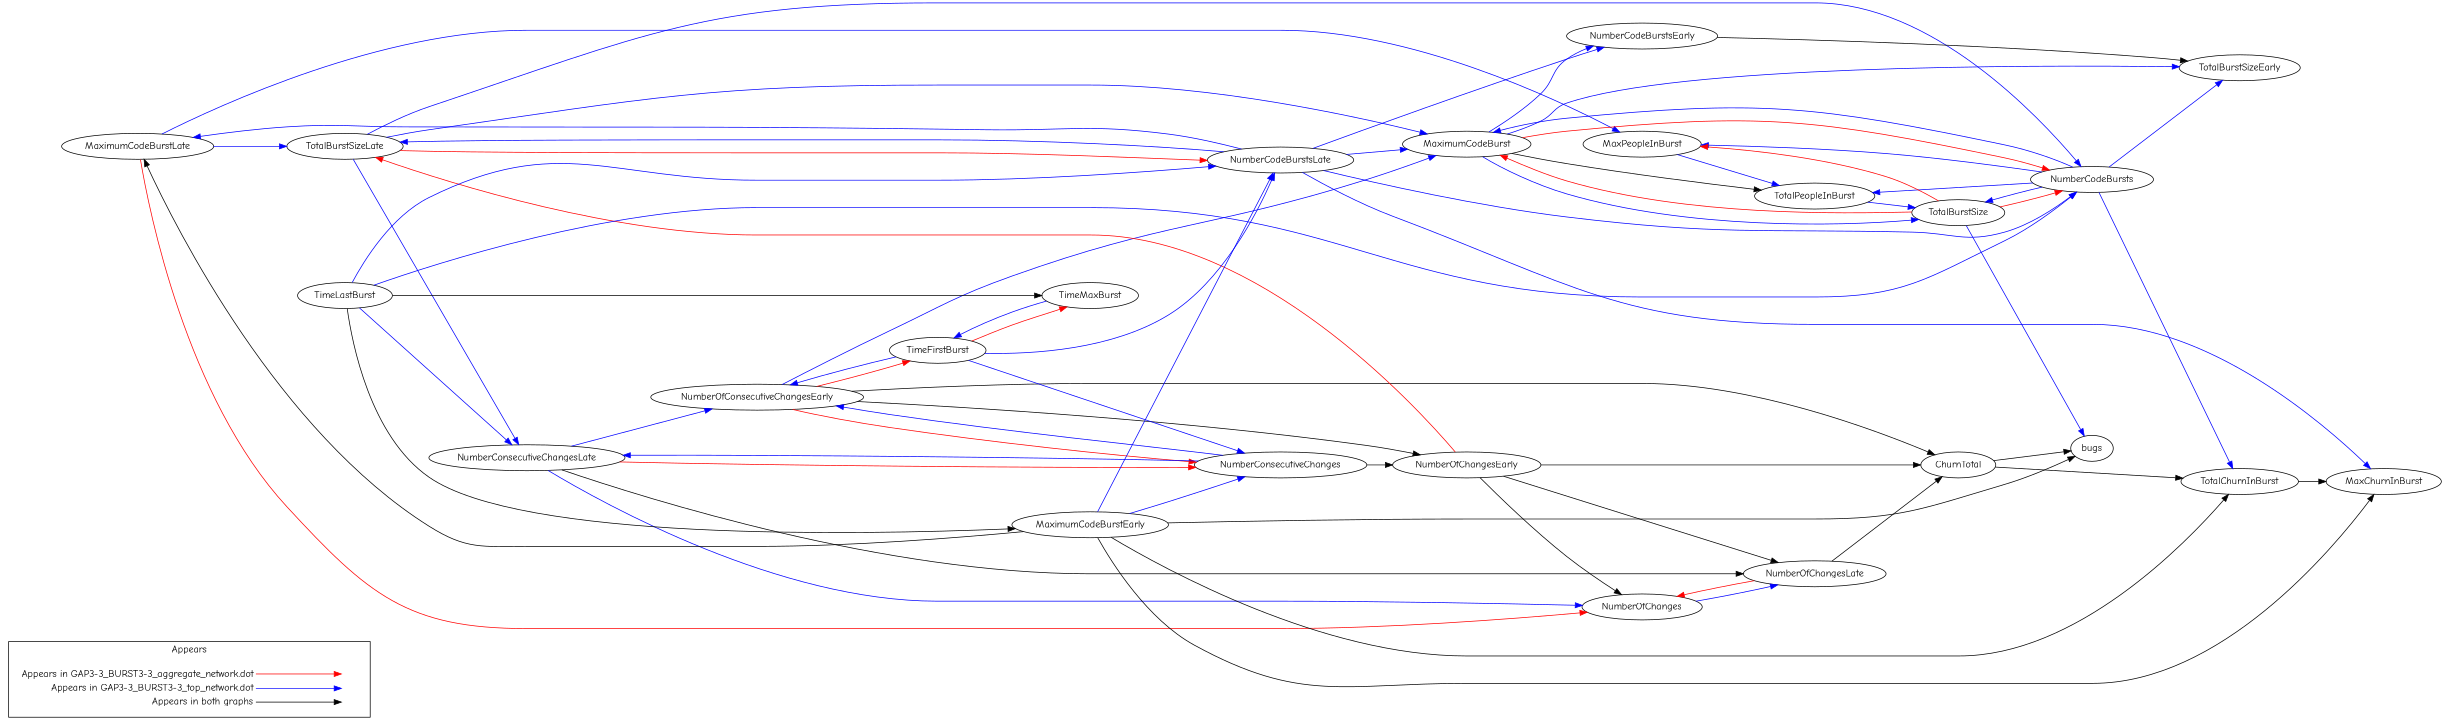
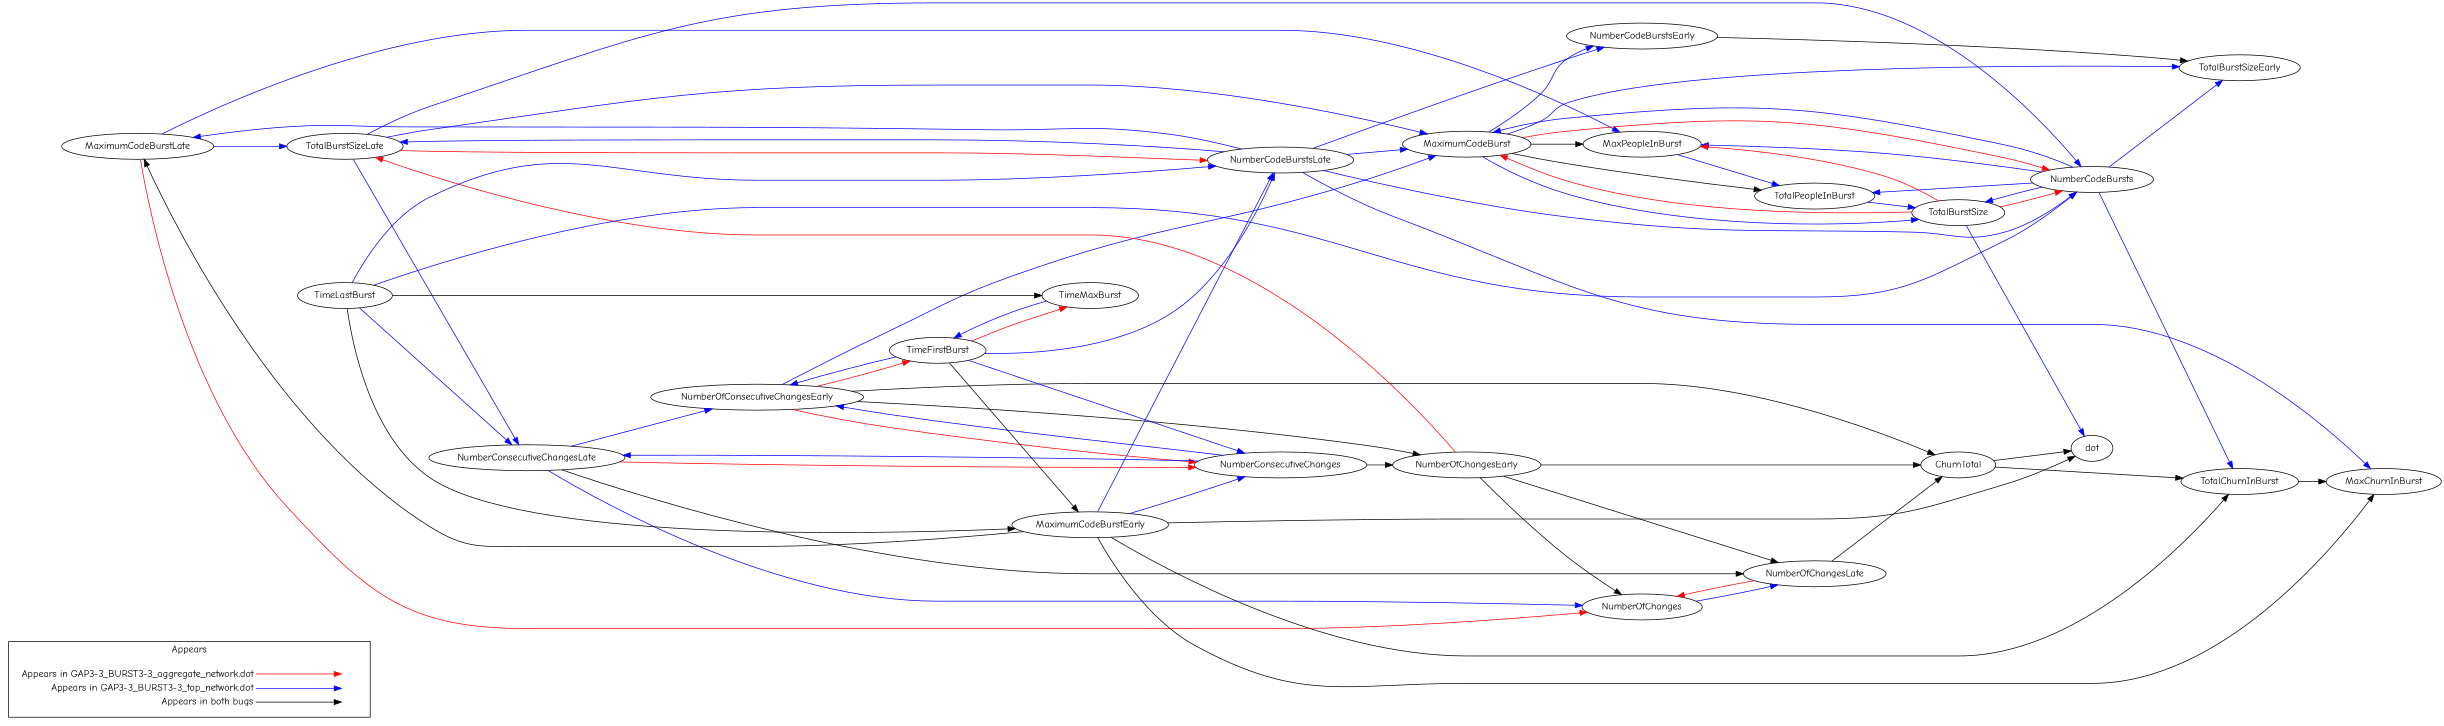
edge "MaximumCodeBurst" -> "MaxPeopleInBurst": added
edge "TimeFirstBurst" -> "MaximumCodeBurstEarly": added
node "bugs": label "bugs" -> "dot"
node "Appears in GAP3-3_BURST3-3_aggregate_network.dot": text "Appears in both graphs" -> "Appears in both bugs"
